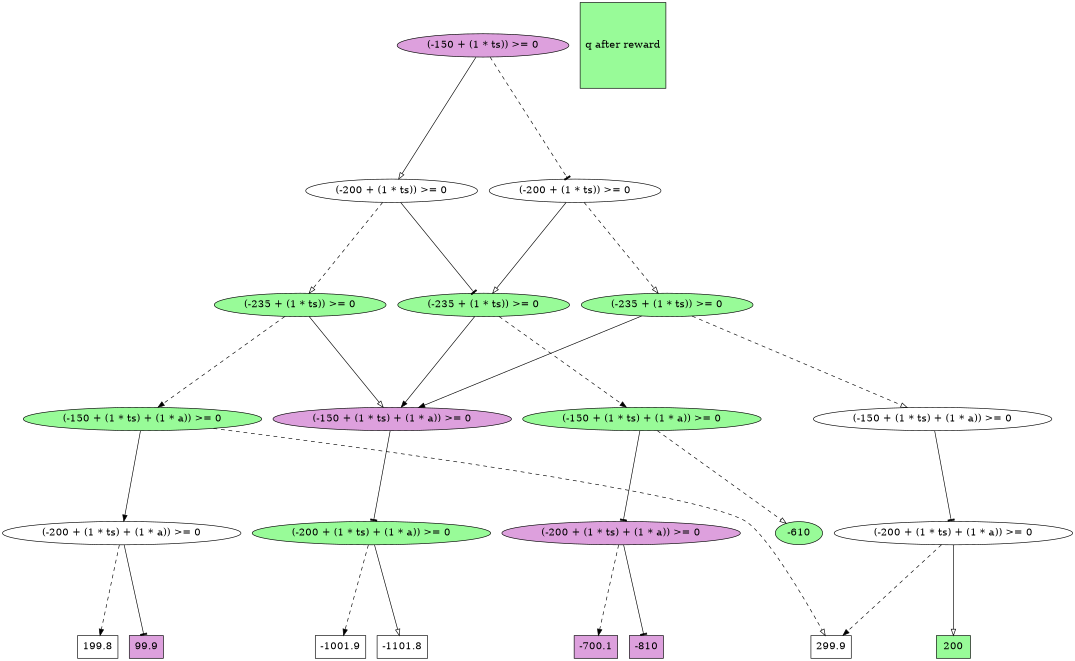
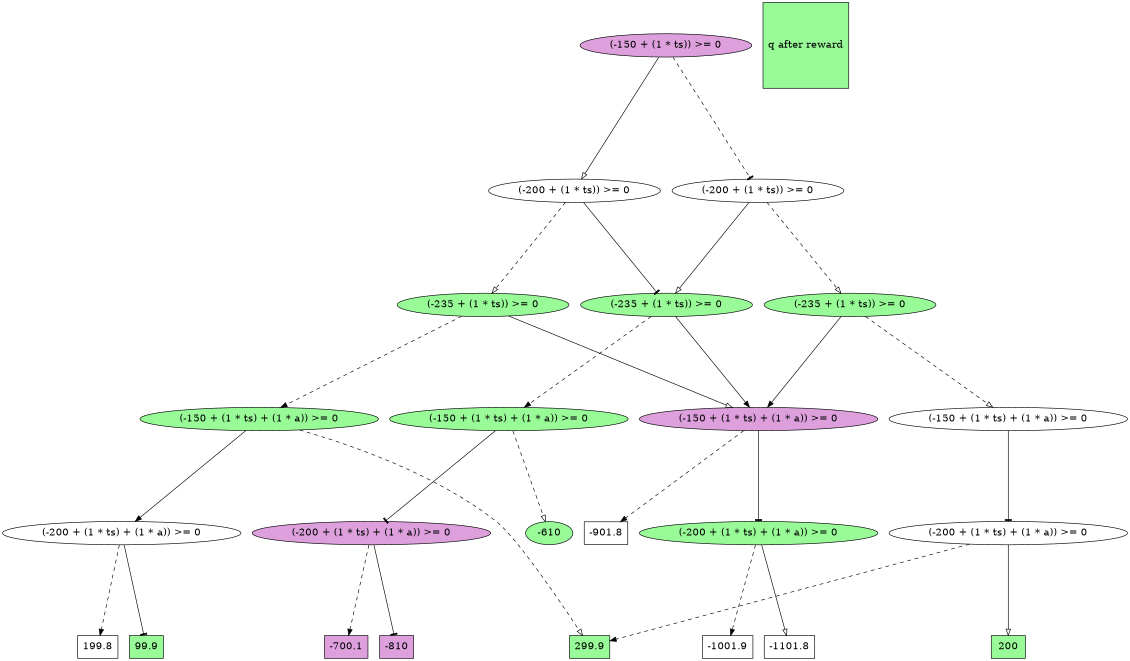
node "-901.8": added
node "99.9": fillcolor plum -> palegreen
node "299.9": fillcolor white -> palegreen
